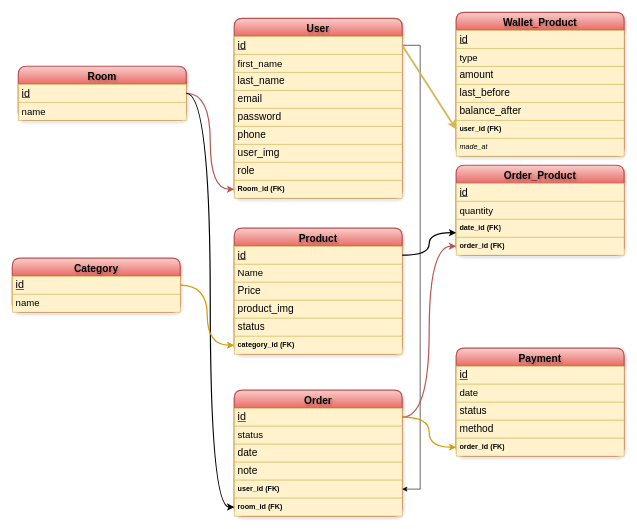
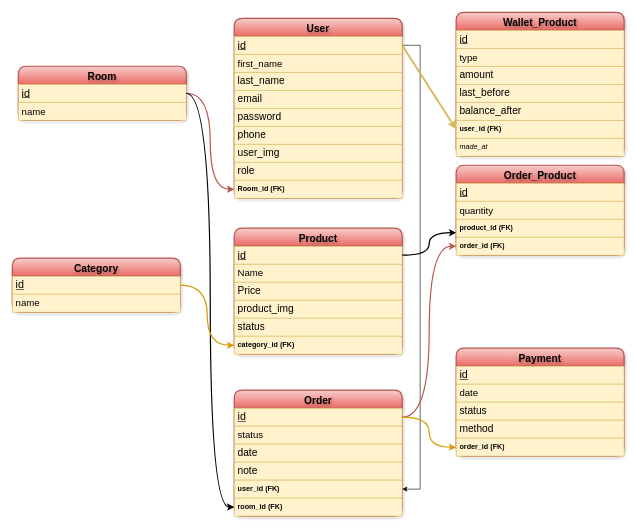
node "date_id (FK)": label "date_id (FK)" -> "product_id (FK)"
